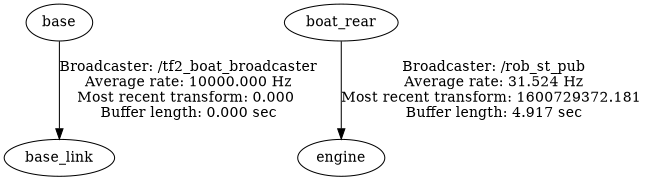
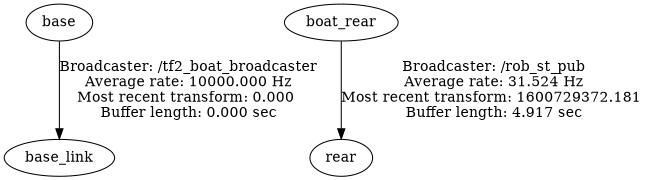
node "engine": label "engine" -> "rear"
